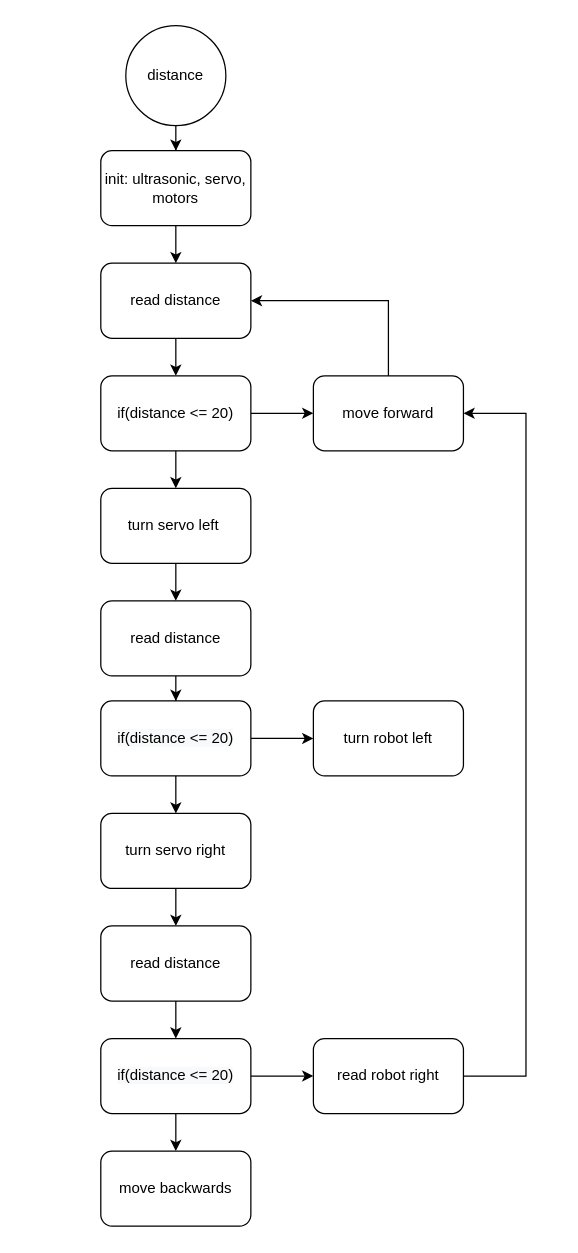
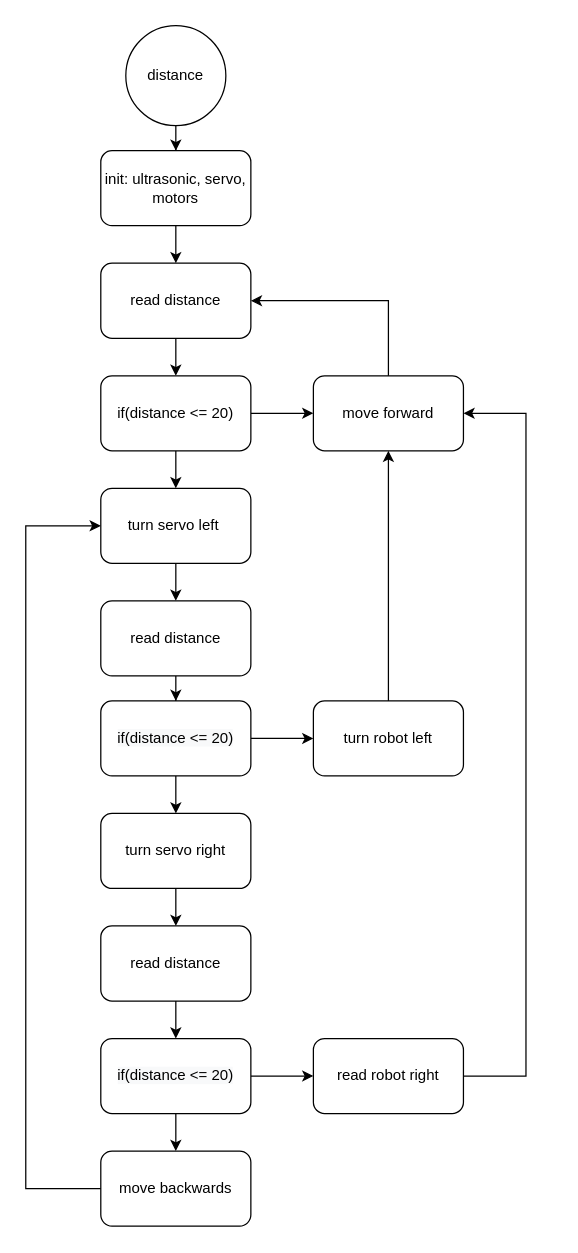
edge "turn robot left" -> "move forward": added
edge "move backwards" -> "turn servo left": added
